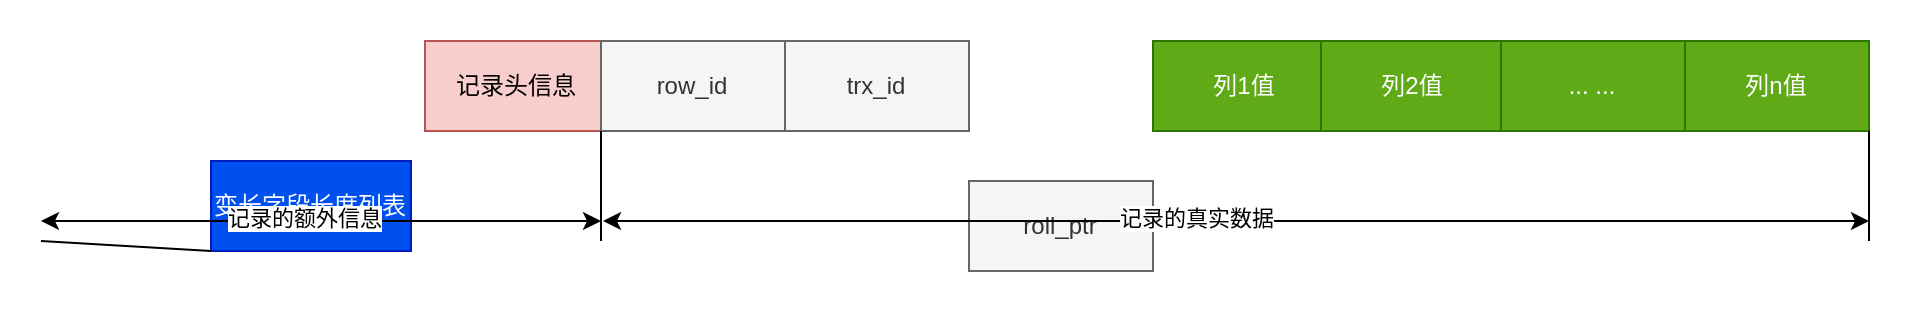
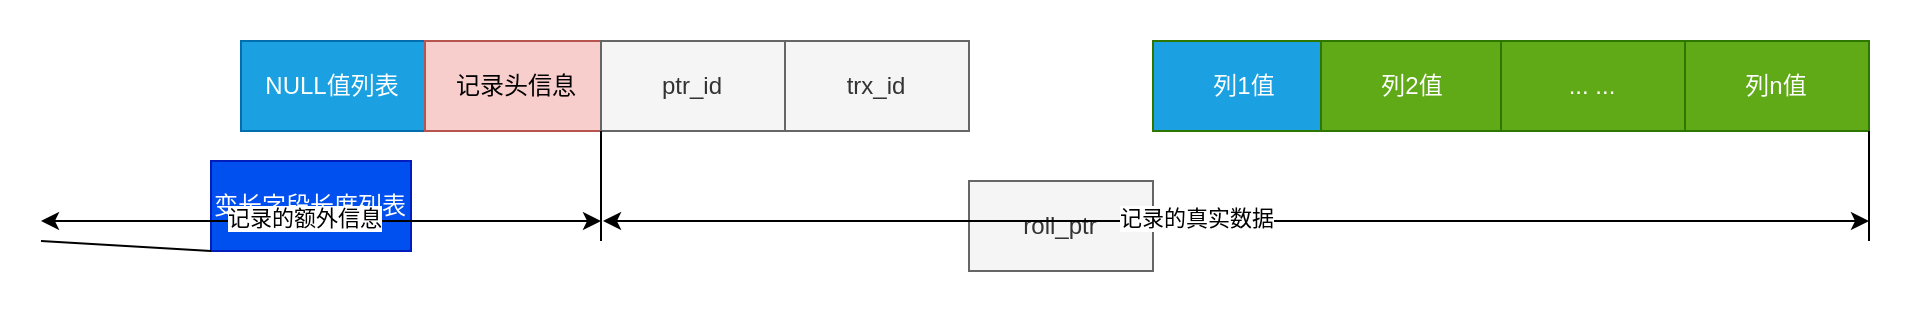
node "NULL值列表": added
node "列1值": fillcolor #60a917 -> #1ba1e2
node "row_id": label "row_id" -> "ptr_id"
